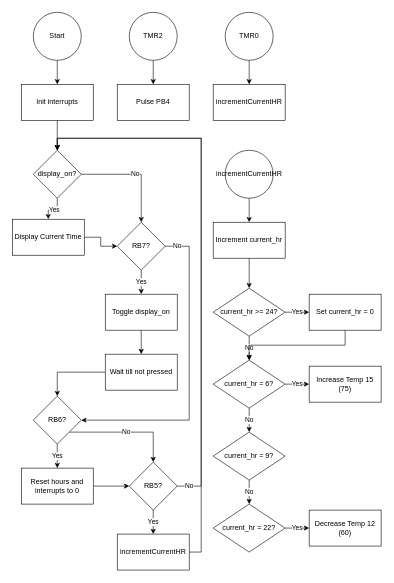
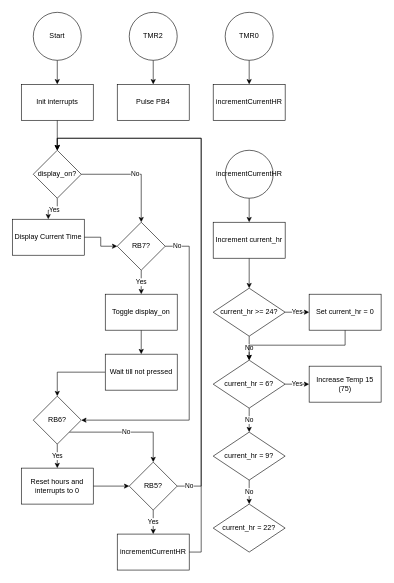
edge "current_hr = 22?" -> "Decrease Temp 12 (60)": removed, label "Yes"
node "Decrease Temp 12 (60)": removed
